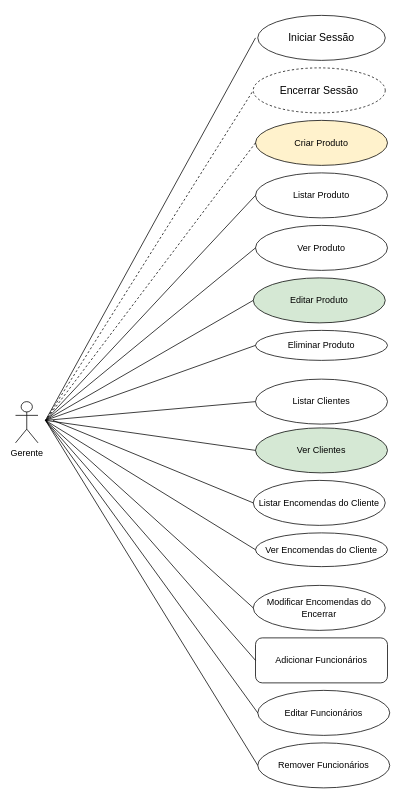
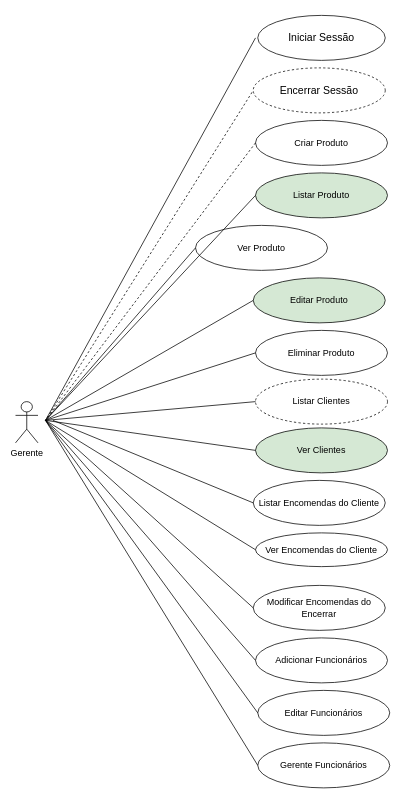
node "Criar Produto": fillcolor #fff2cc -> #ffffff
node "Listar Produto": fillcolor #ffffff -> #d5e8d4
node "Ver Produto": moved (321, 248) -> (261, 248)
node "Eliminar Produto": size 132x30 -> 132x45
node "Listar Clientes": style solid -> dashed
node "Adicionar Funcionários": shape rounded rectangle -> ellipse
node "Remover Funcionários": label "Remover Funcionários" -> "Gerente Funcionários"
